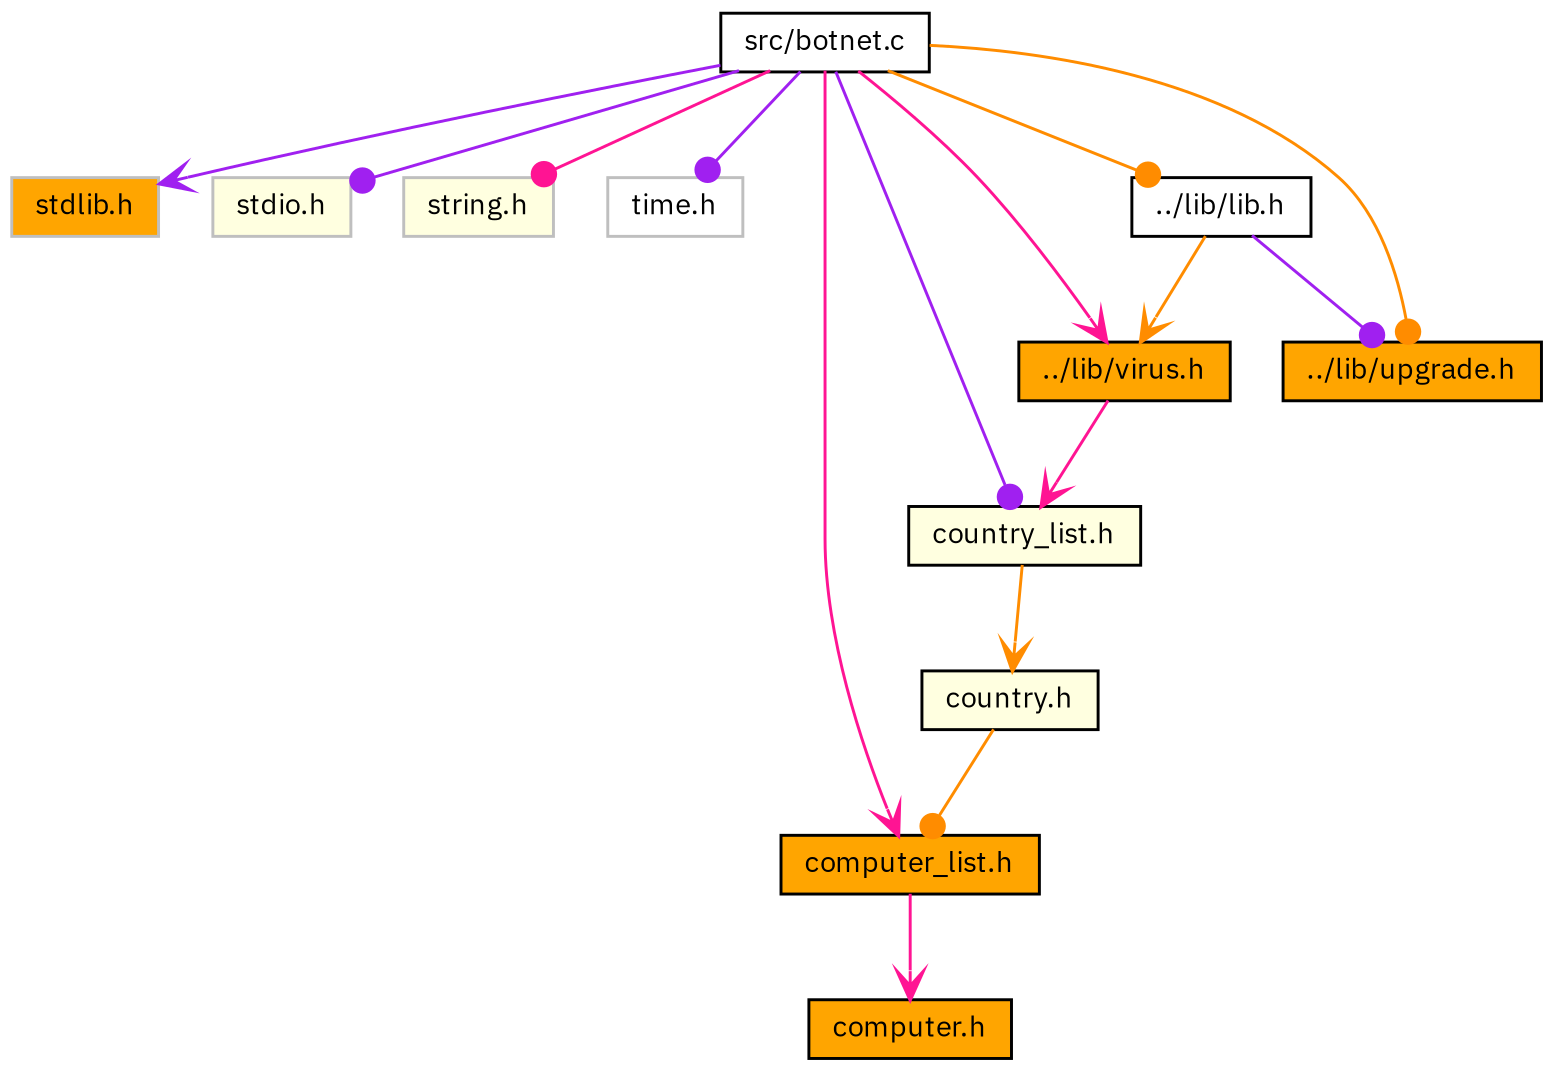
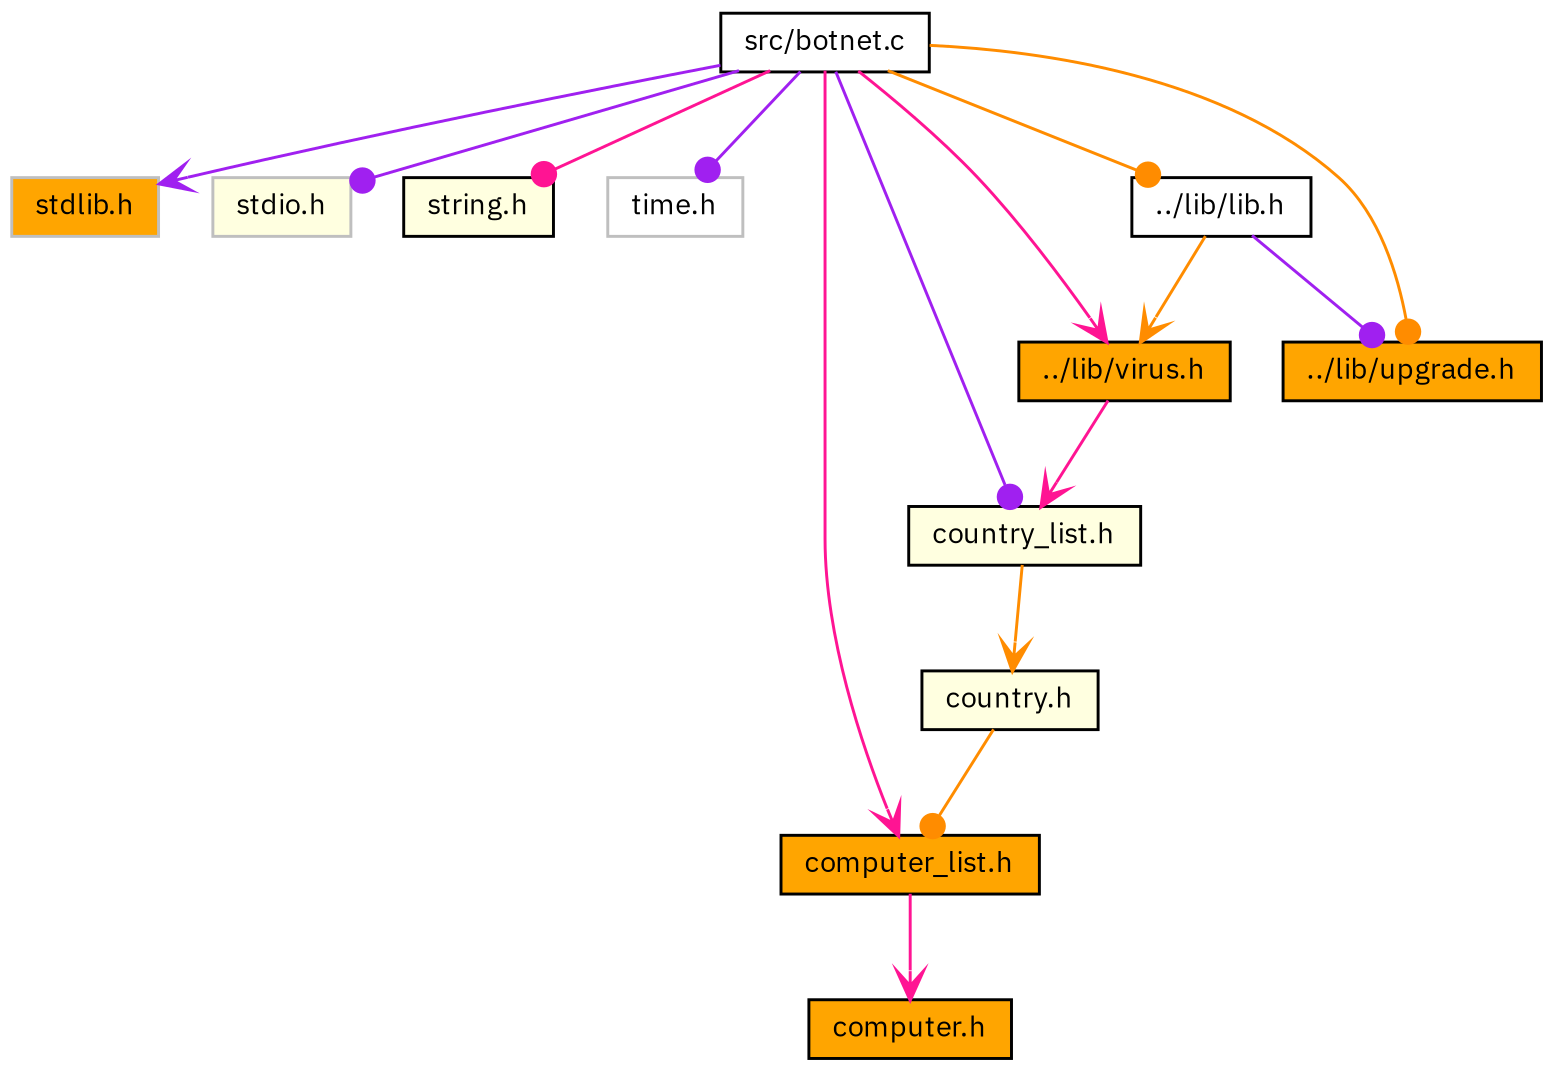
node "string.h": color grey75 -> black
